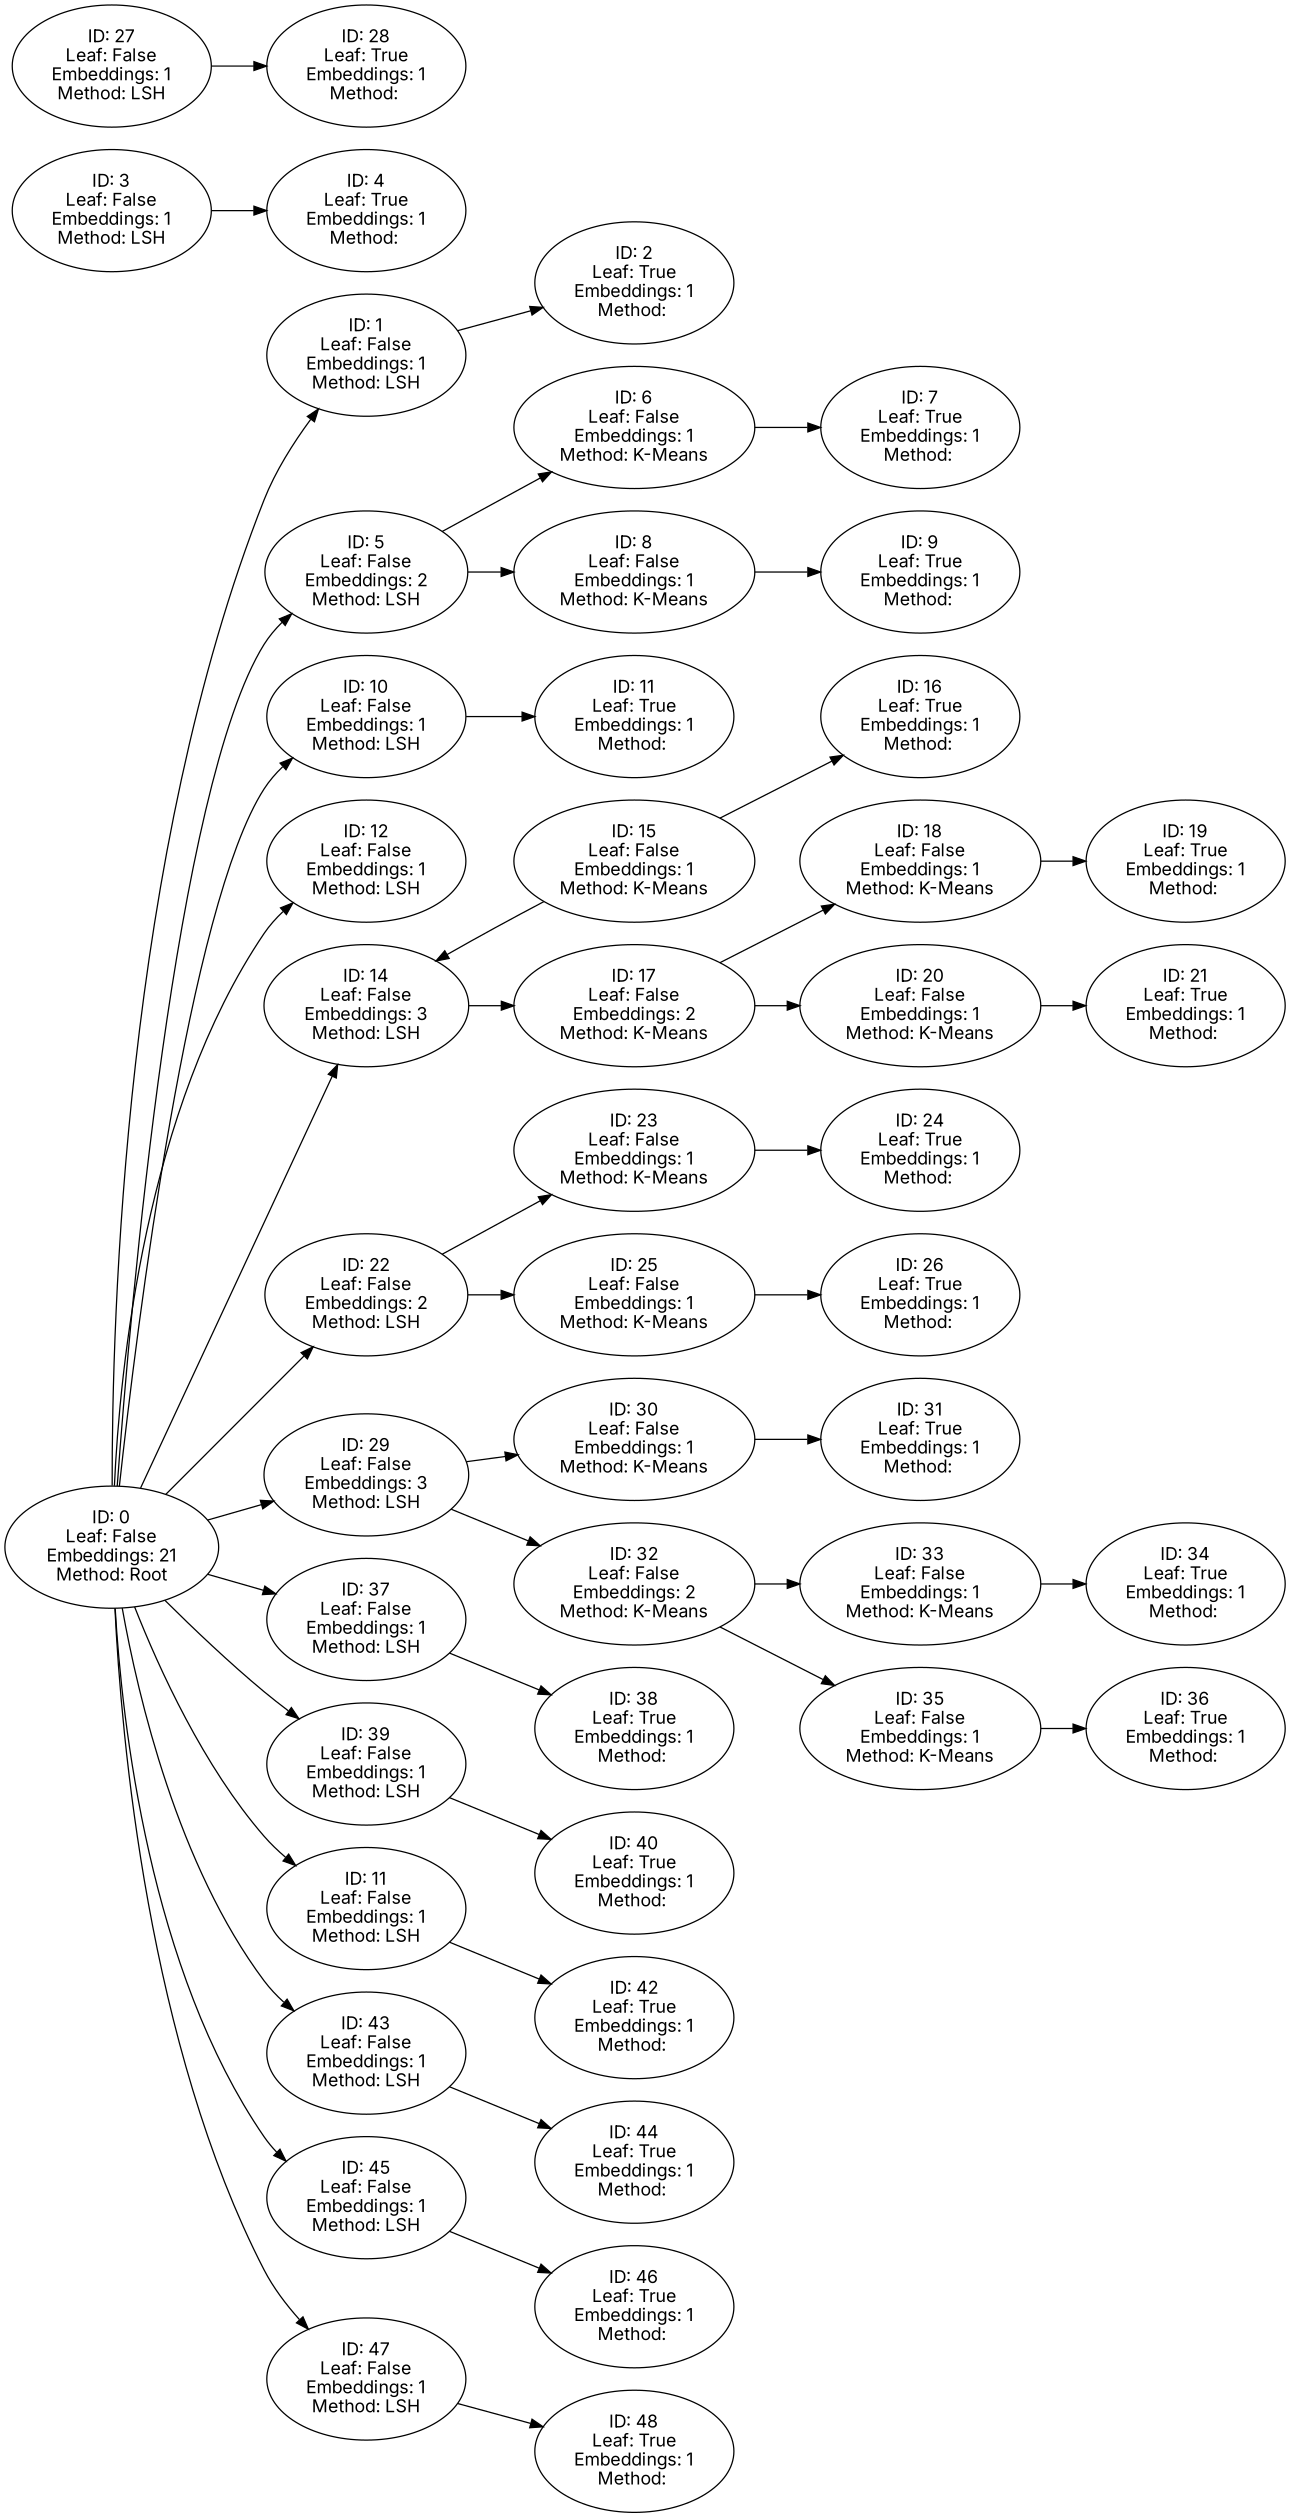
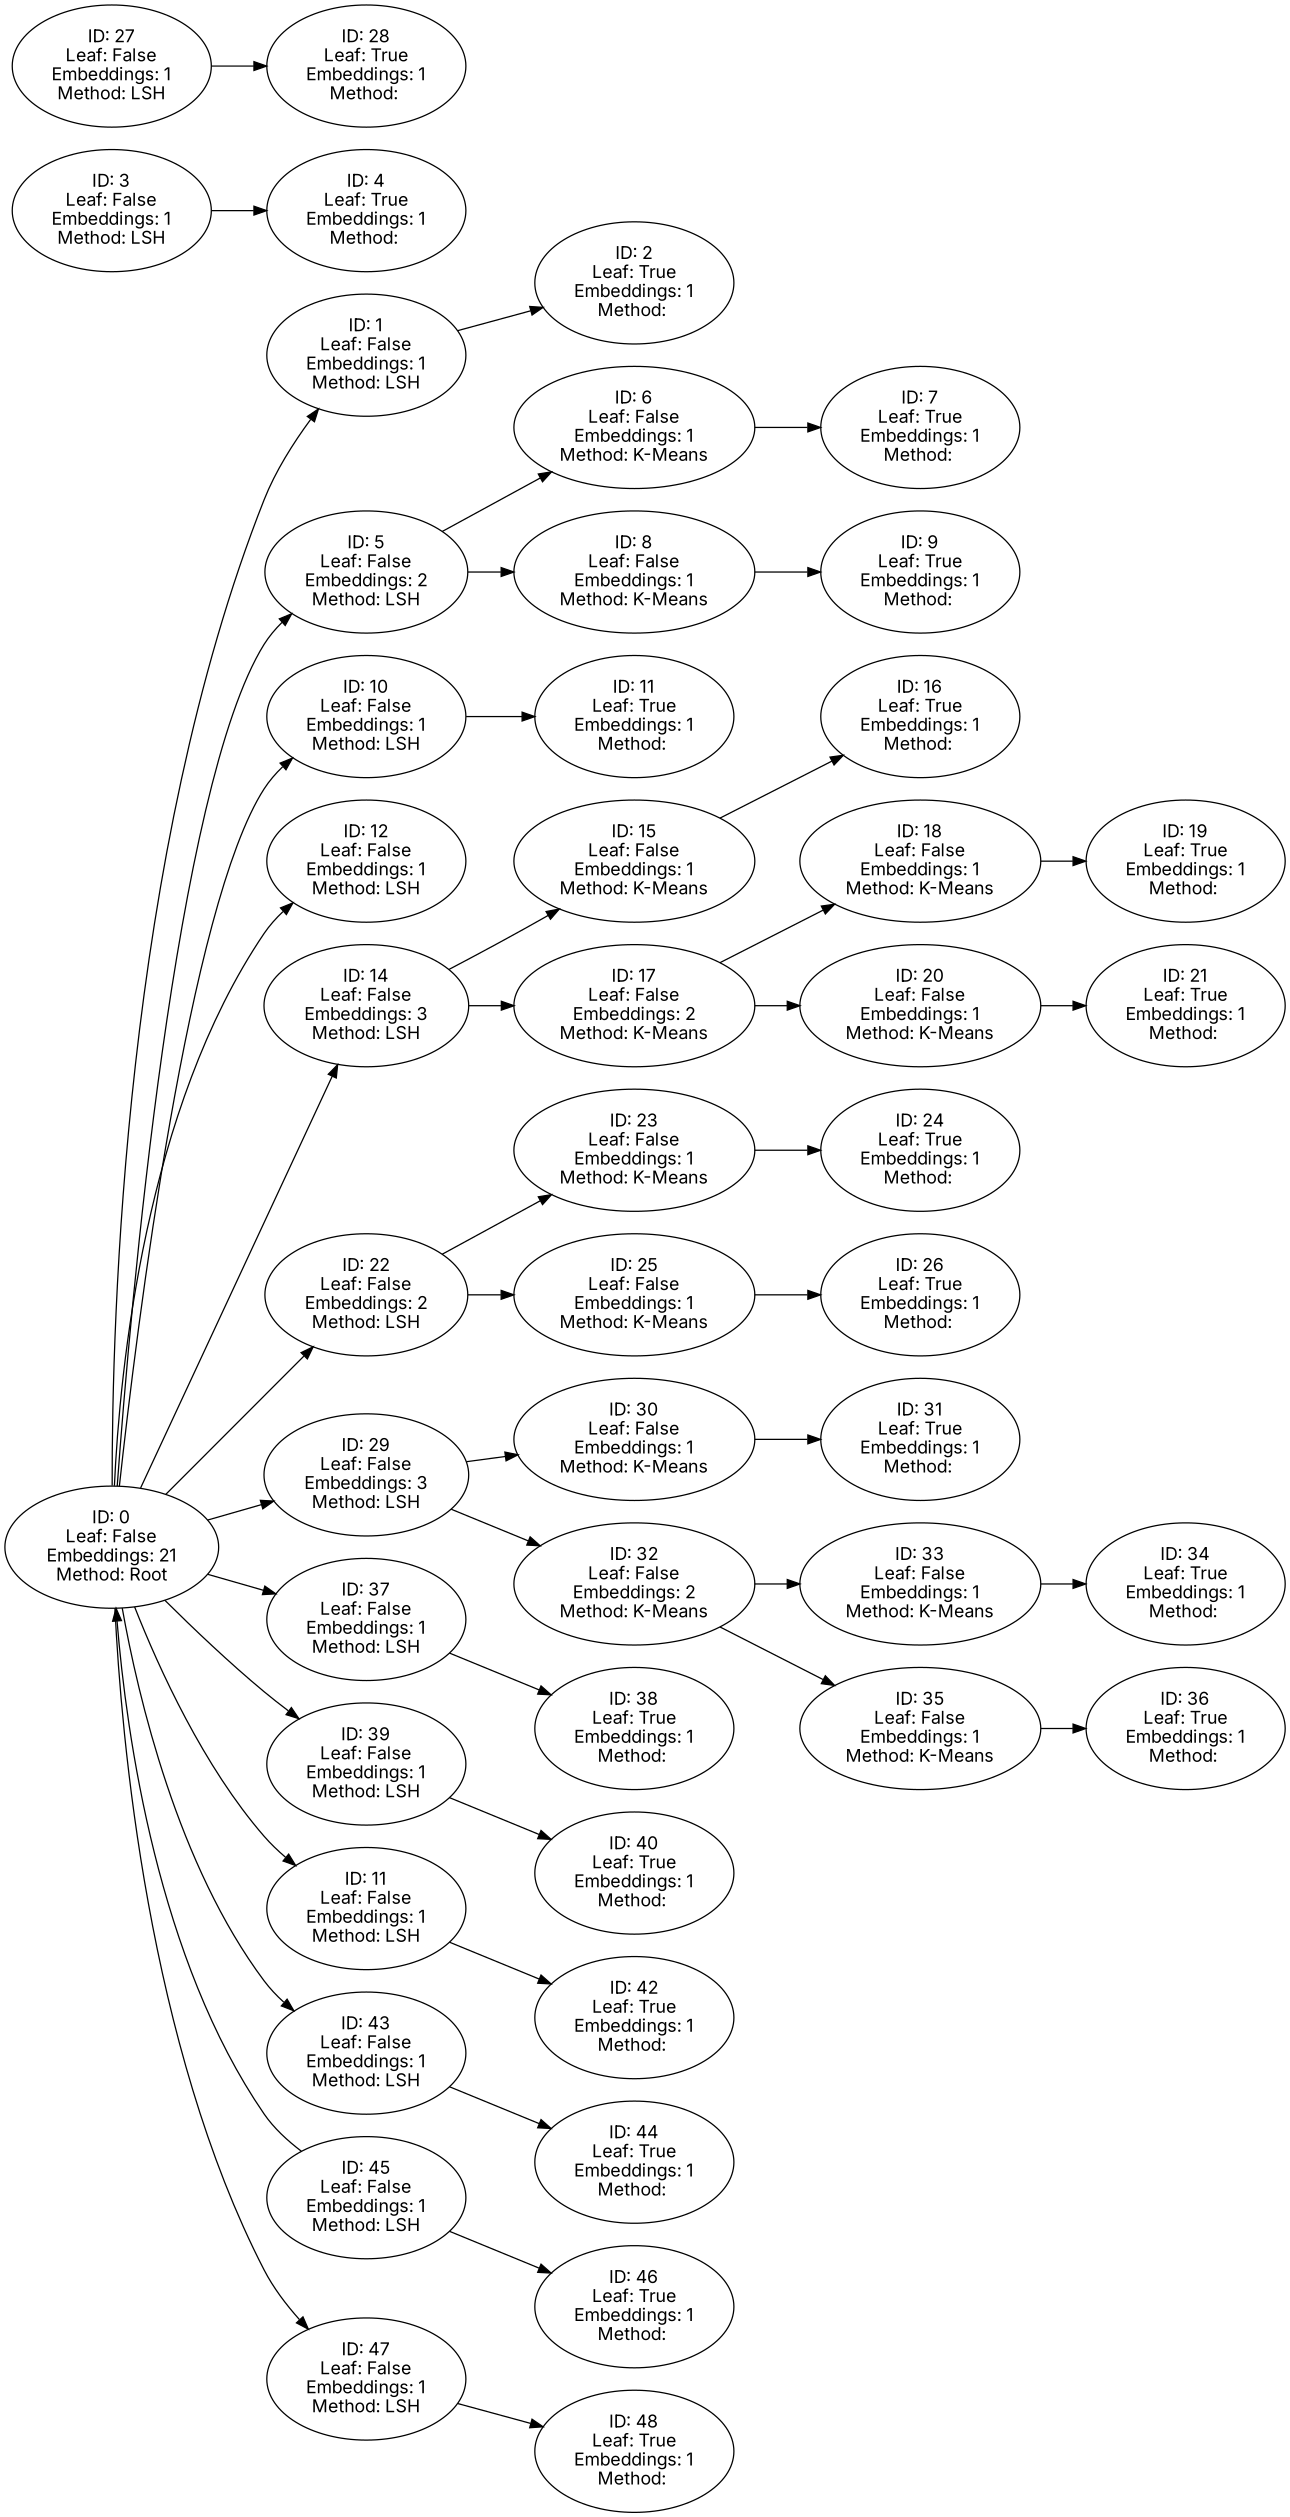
edge "ID: 15 Leaf: False Embeddings: 1 Method: K-Means" -> "ID: 14 Leaf: False Embeddings: 3 Method: LSH": reversed
edge "ID: 0 Leaf: False Embeddings: 21 Method: Root" -> "ID: 45 Leaf: False Embeddings: 1 Method: LSH": reversed
